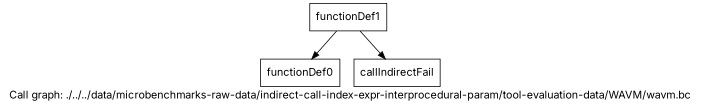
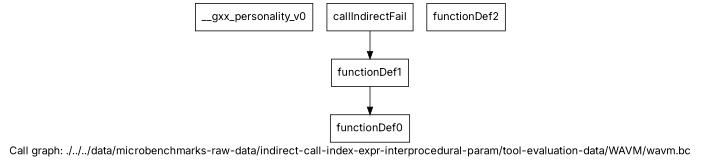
node "__gxx_personality_v0": added
node "functionDef2": added
edge "functionDef1" -> "callIndirectFail": reversed
